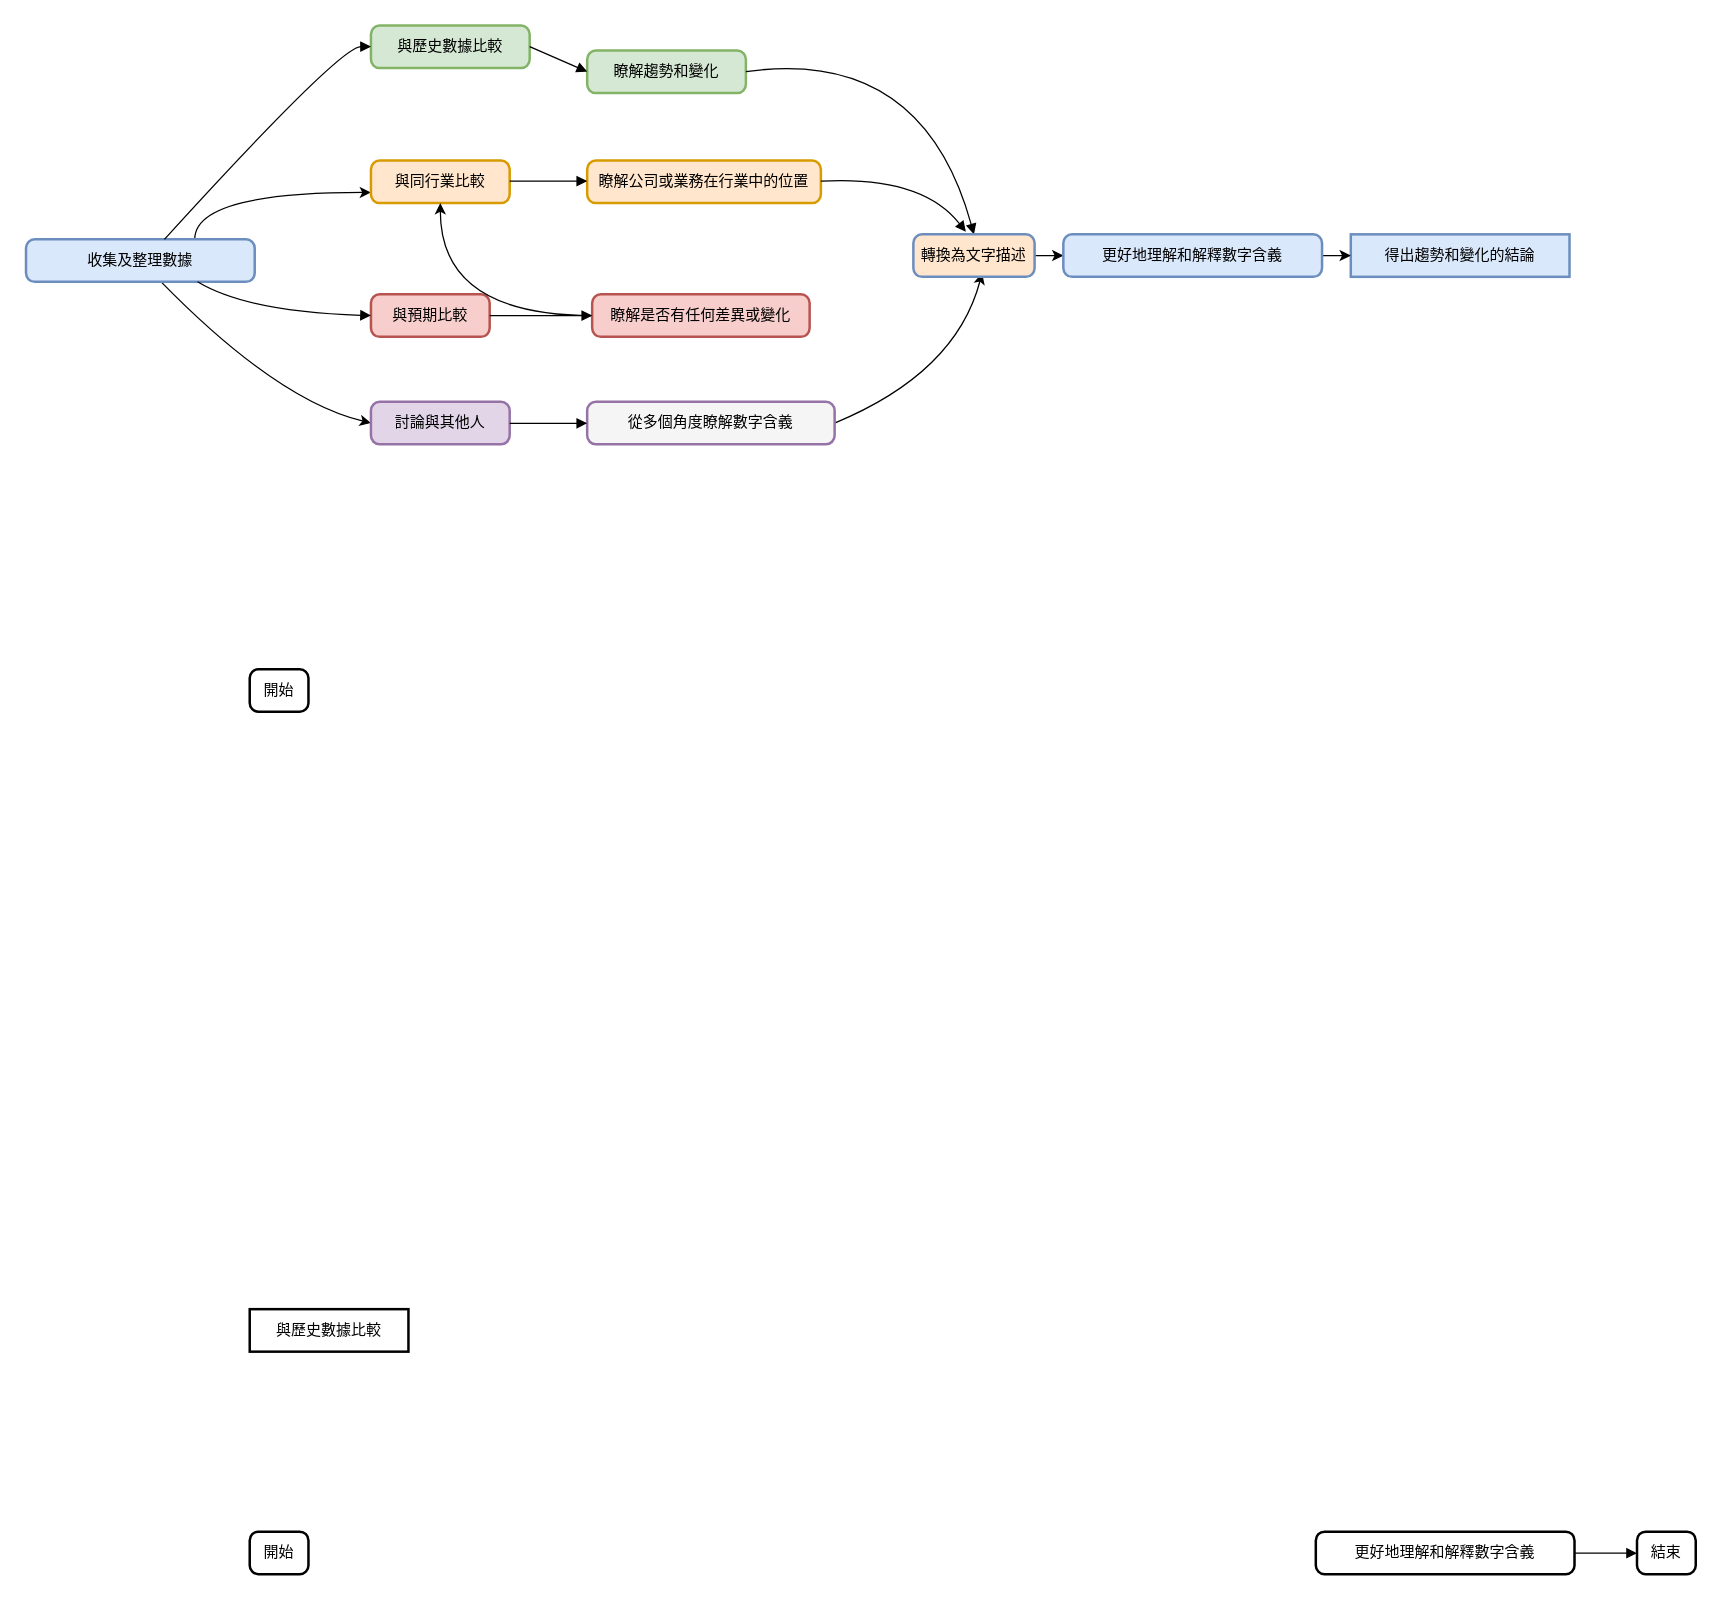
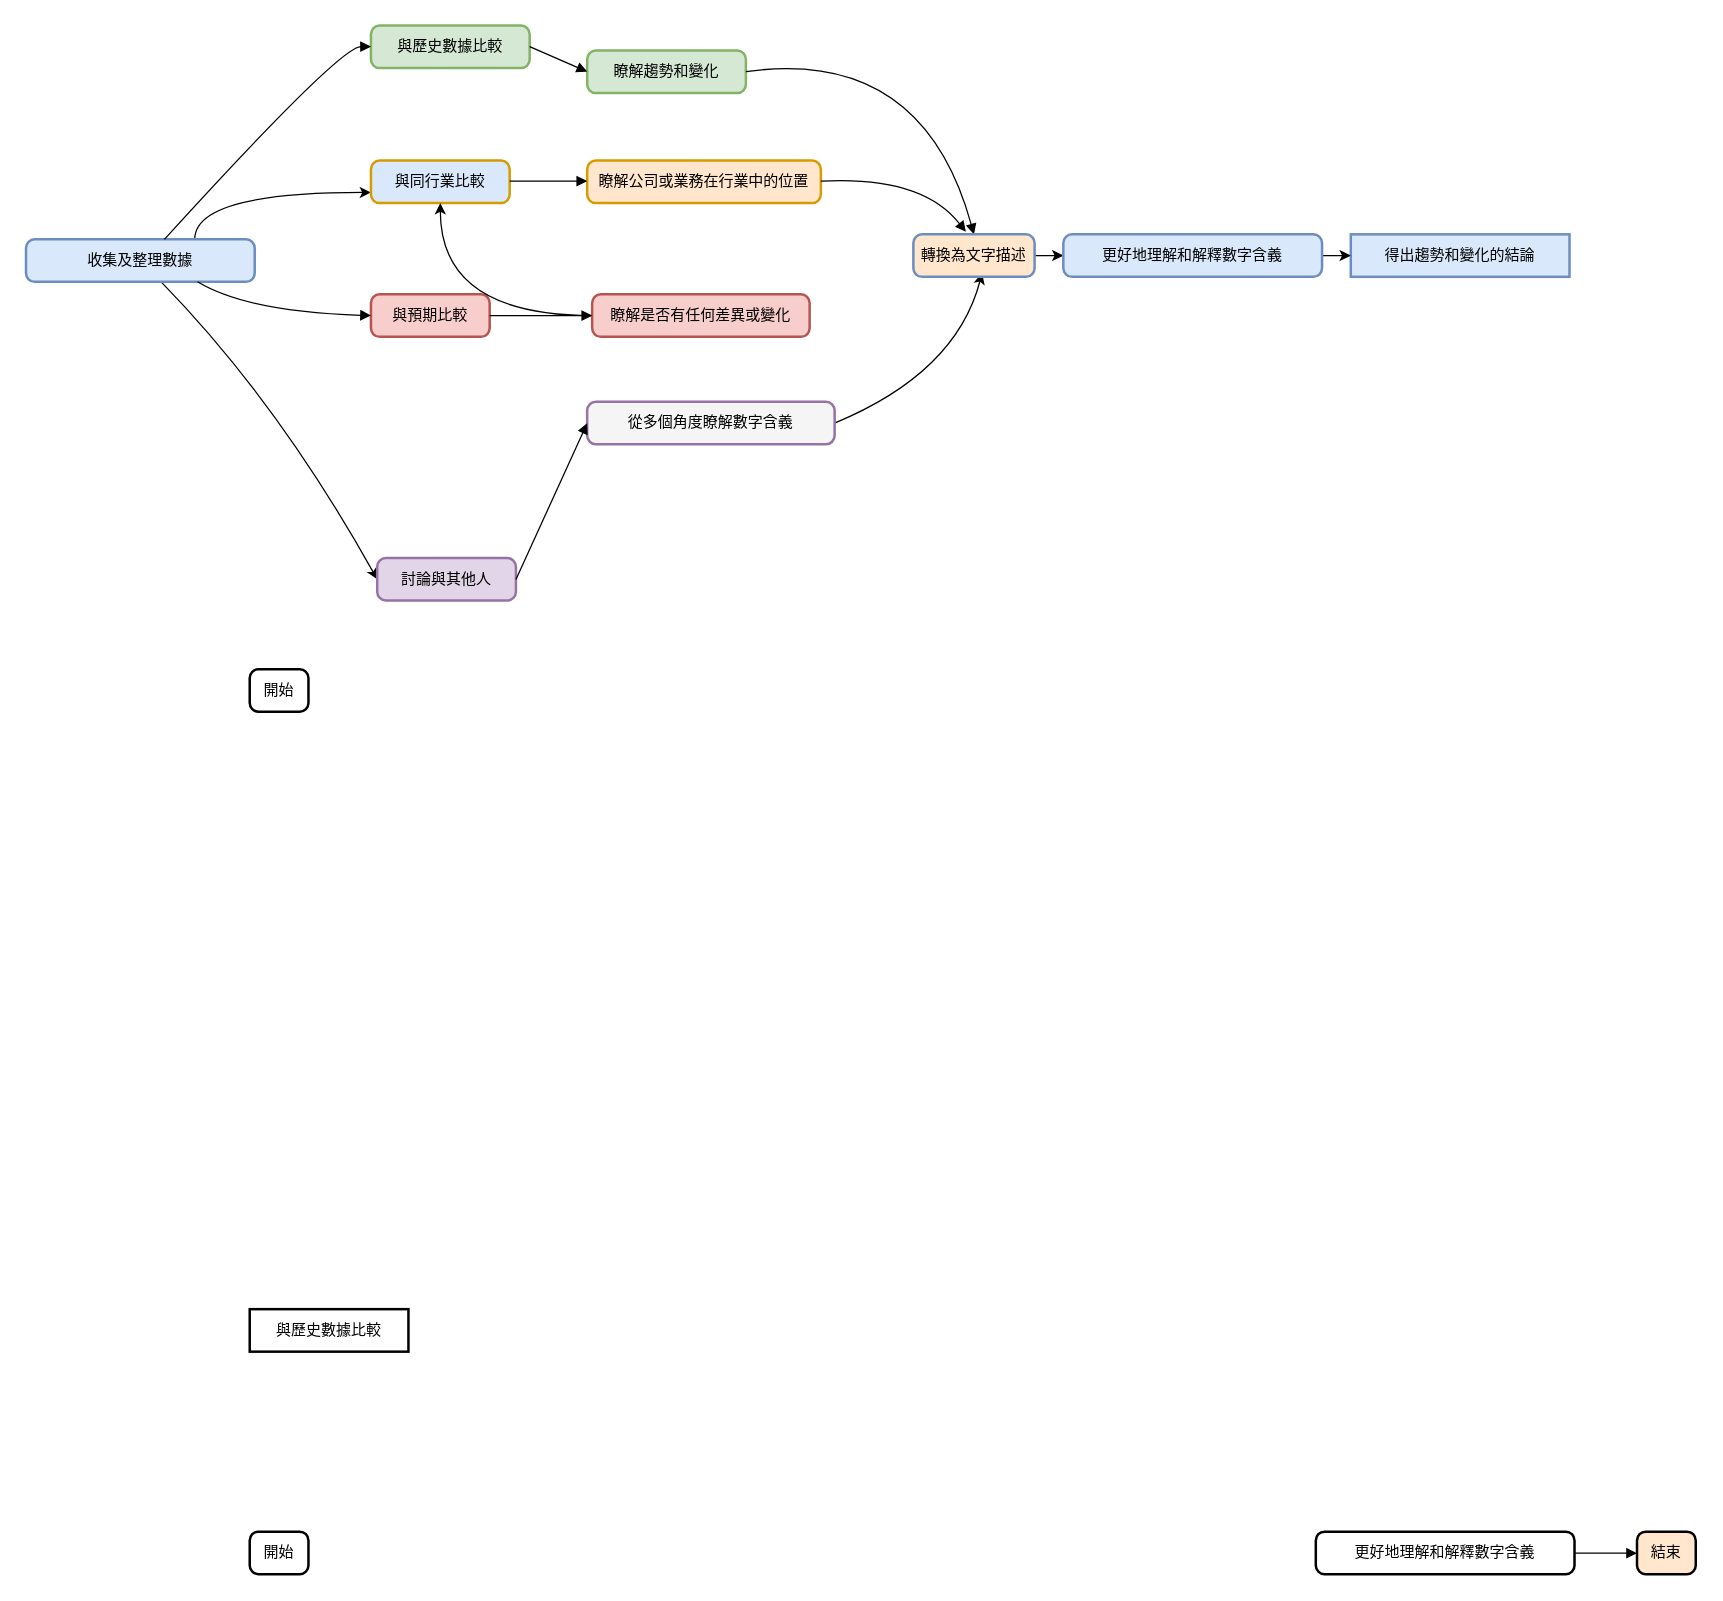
node "與同行業比較": fillcolor #ffe6cc -> #dae8fc
node "討論與其他人": moved (440, 423) -> (446, 579)
node "結束": fillcolor #ffffff -> #ffe6cc
